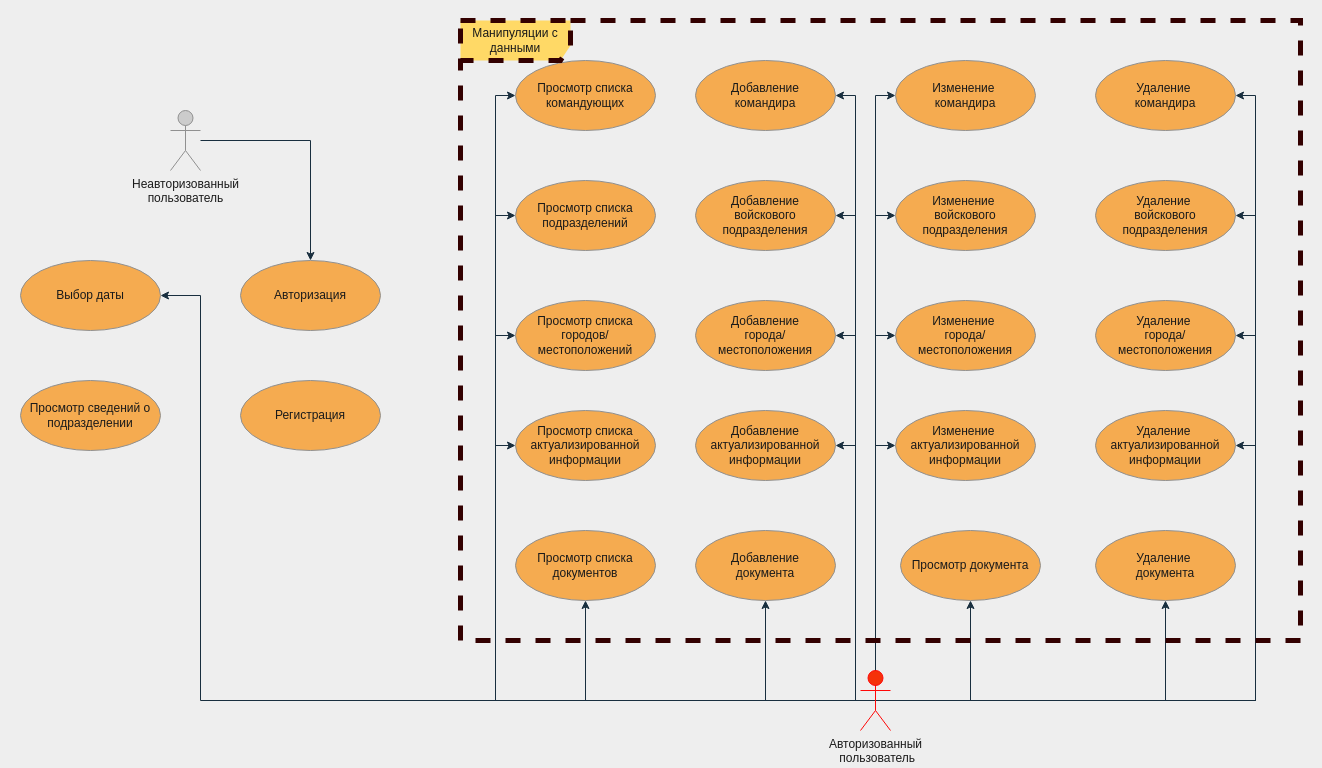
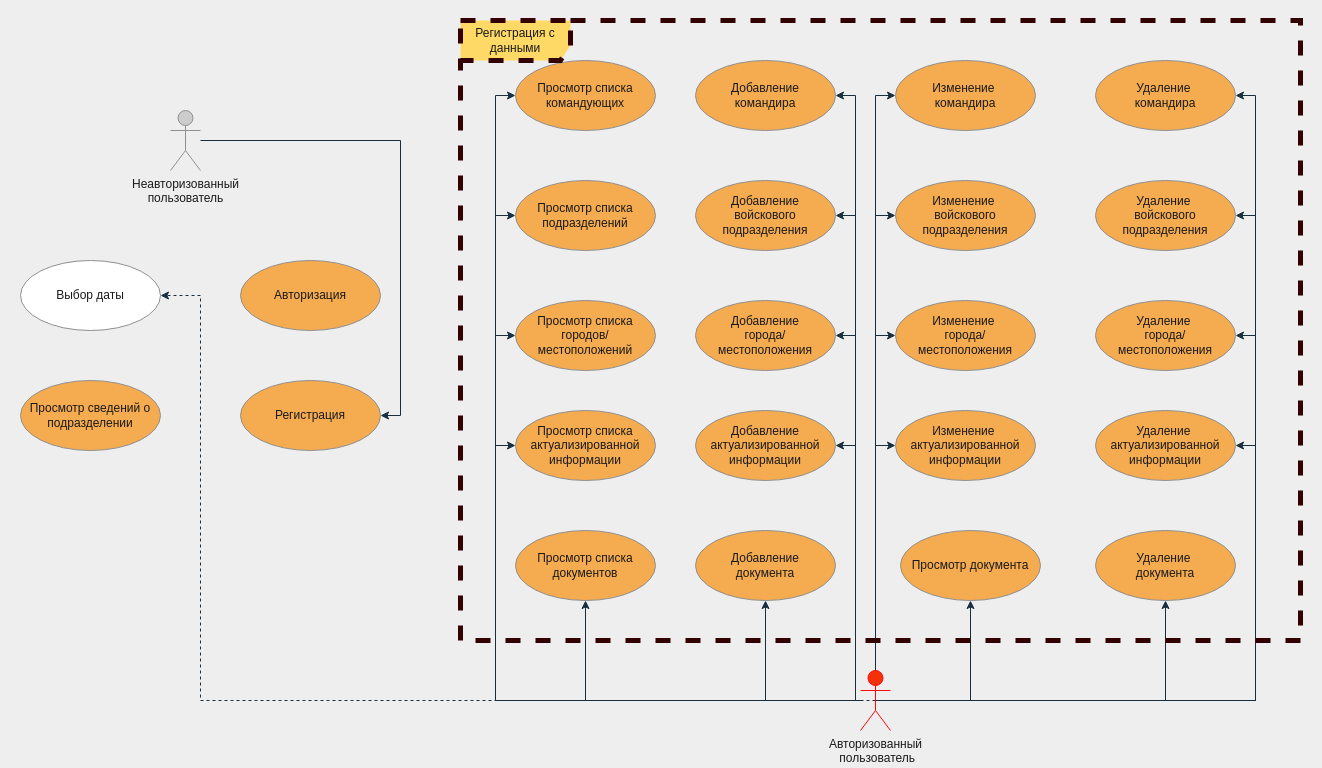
node "Манипуляции с данными": label "Манипуляции с данными" -> "Регистрация с данными"
edge "Неавторизованный пользователь" -> "Авторизация": now "Неавторизованный пользователь" -> "Регистрация"
node "Выбор даты": fillcolor #f5ab50 -> #ffffff
edge "Авторизованный пользователь" -> "Выбор даты": style solid -> dashed
